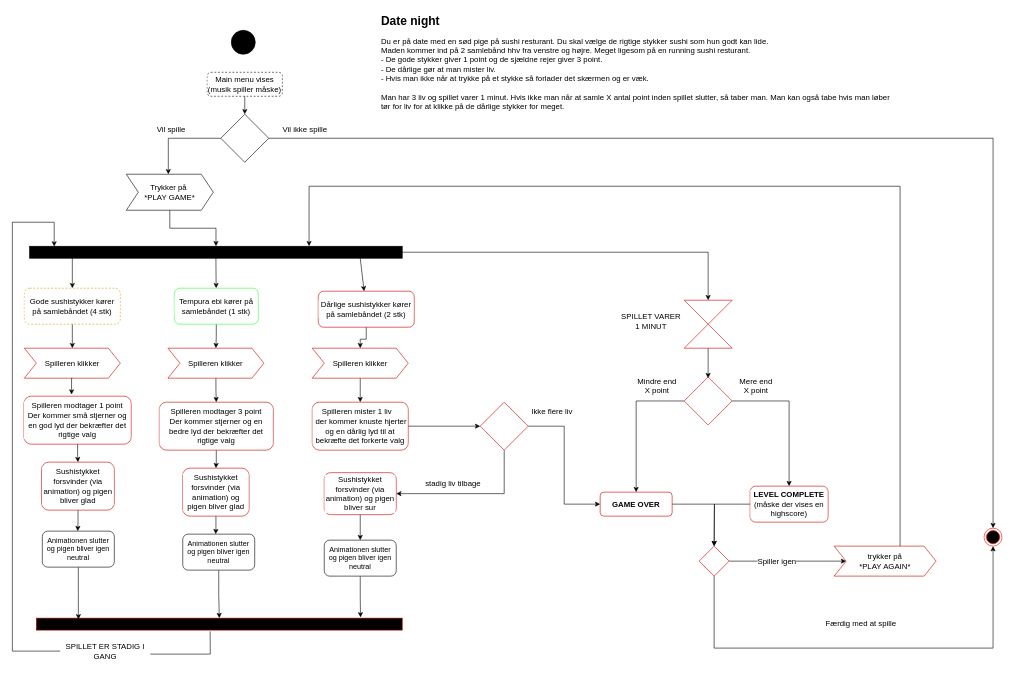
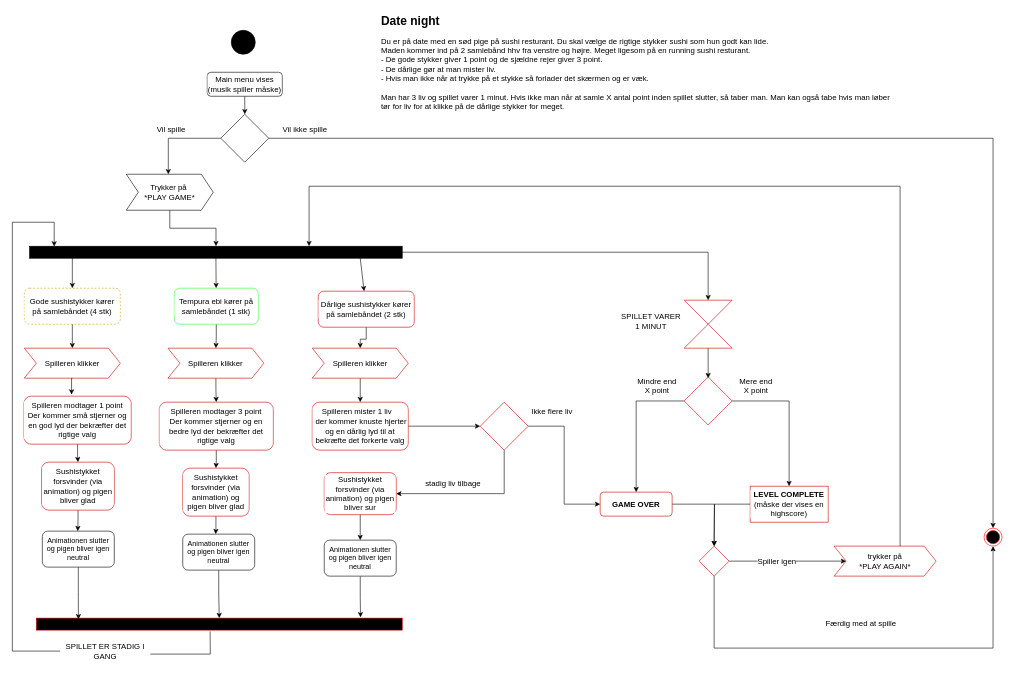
node "Main menu vises (musik spiller måske)": style dashed -> solid
node "LEVEL COMPLETE (måske der vises en highscore)": shape rounded rectangle -> rectangle
